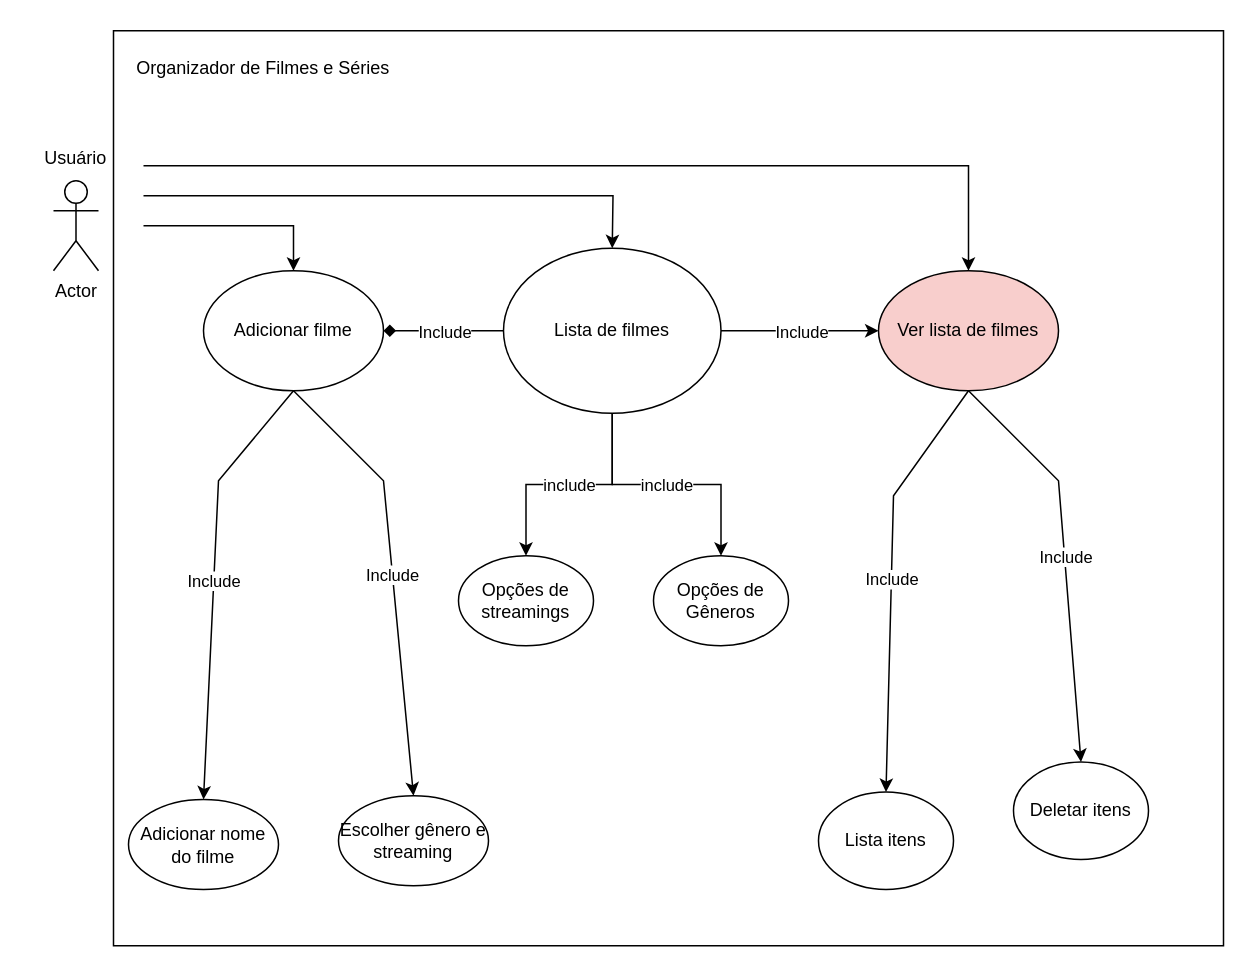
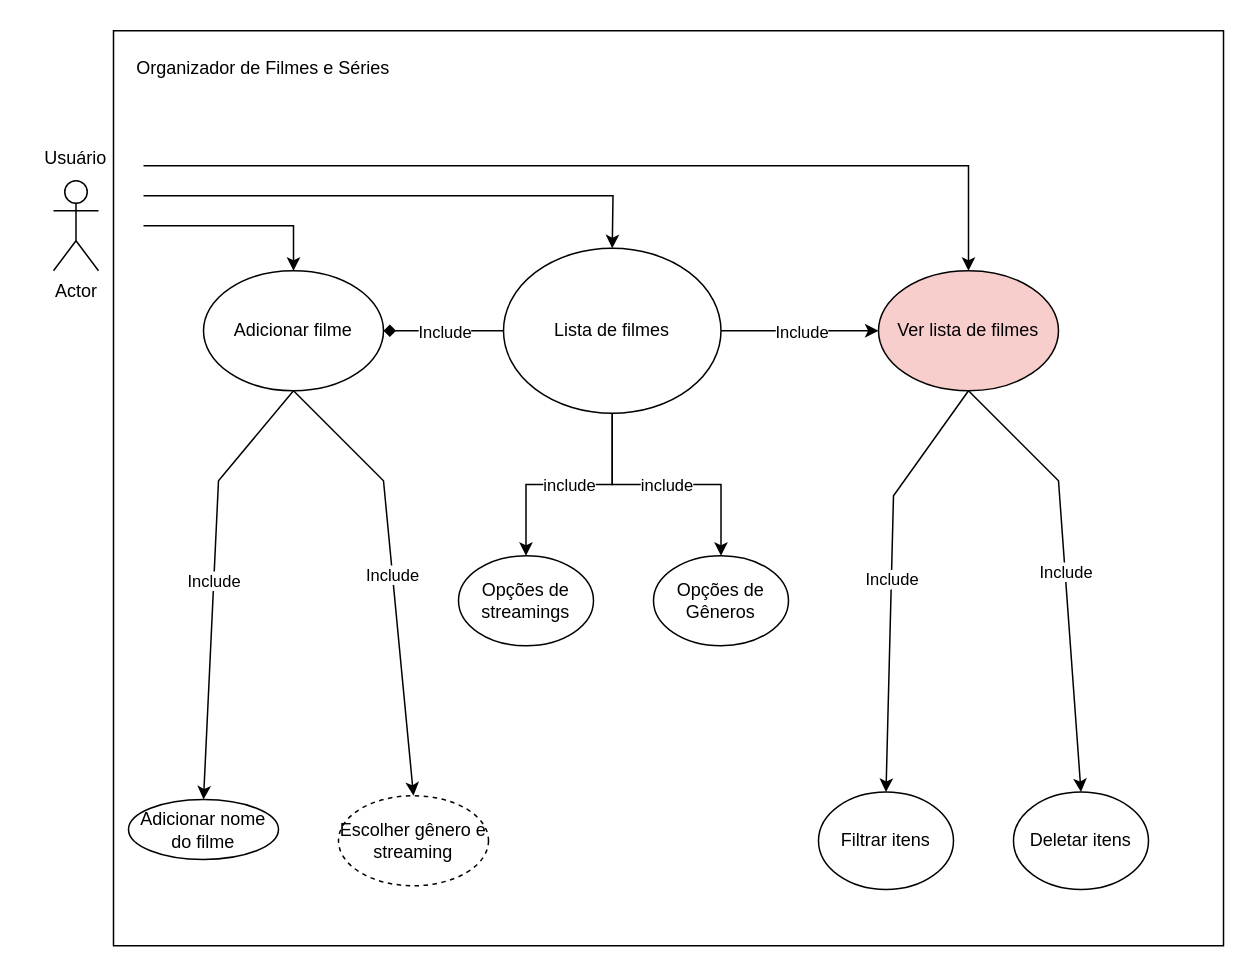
node "Deletar itens": moved (1081, 811) -> (1081, 841)
node "Escolher gênero e streaming": style solid -> dashed
node "Lista itens": label "Lista itens" -> "Filtrar itens"
node "Adicionar nome do filme": size 150x90 -> 150x60
